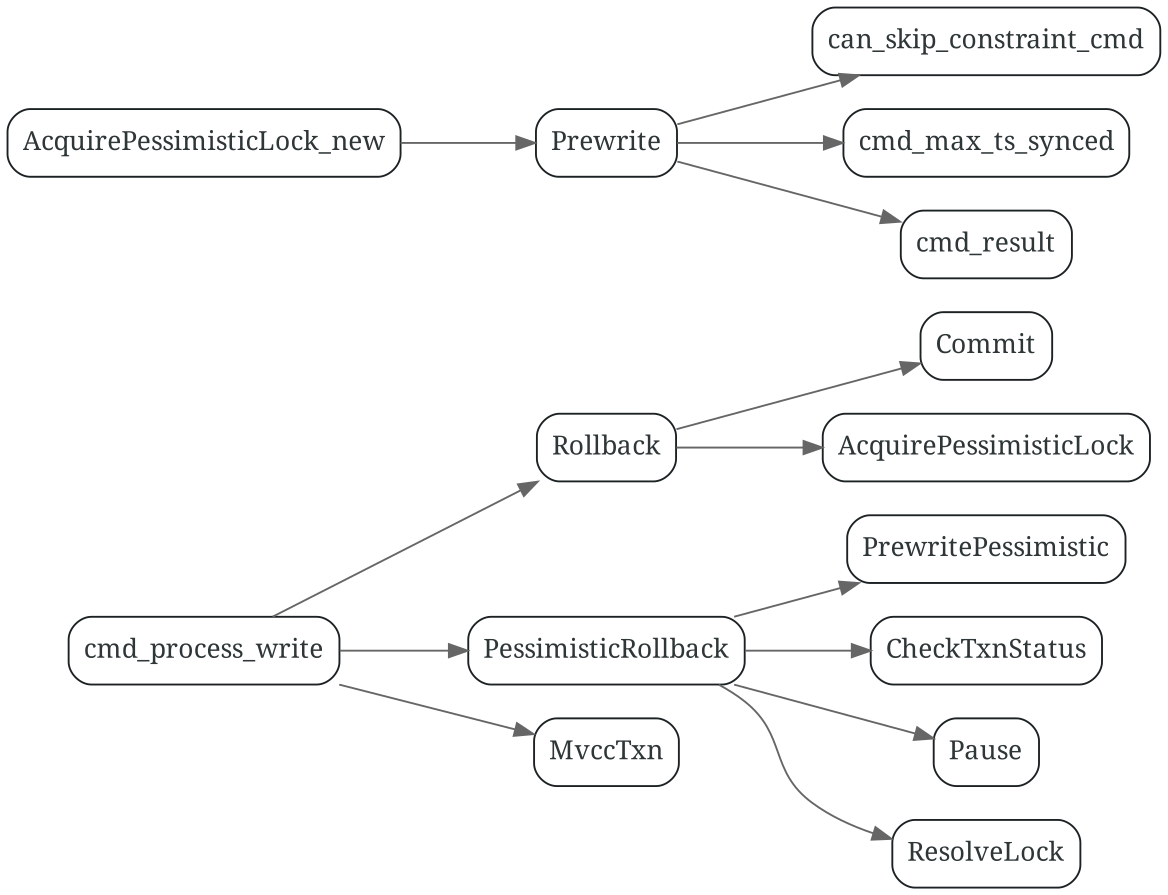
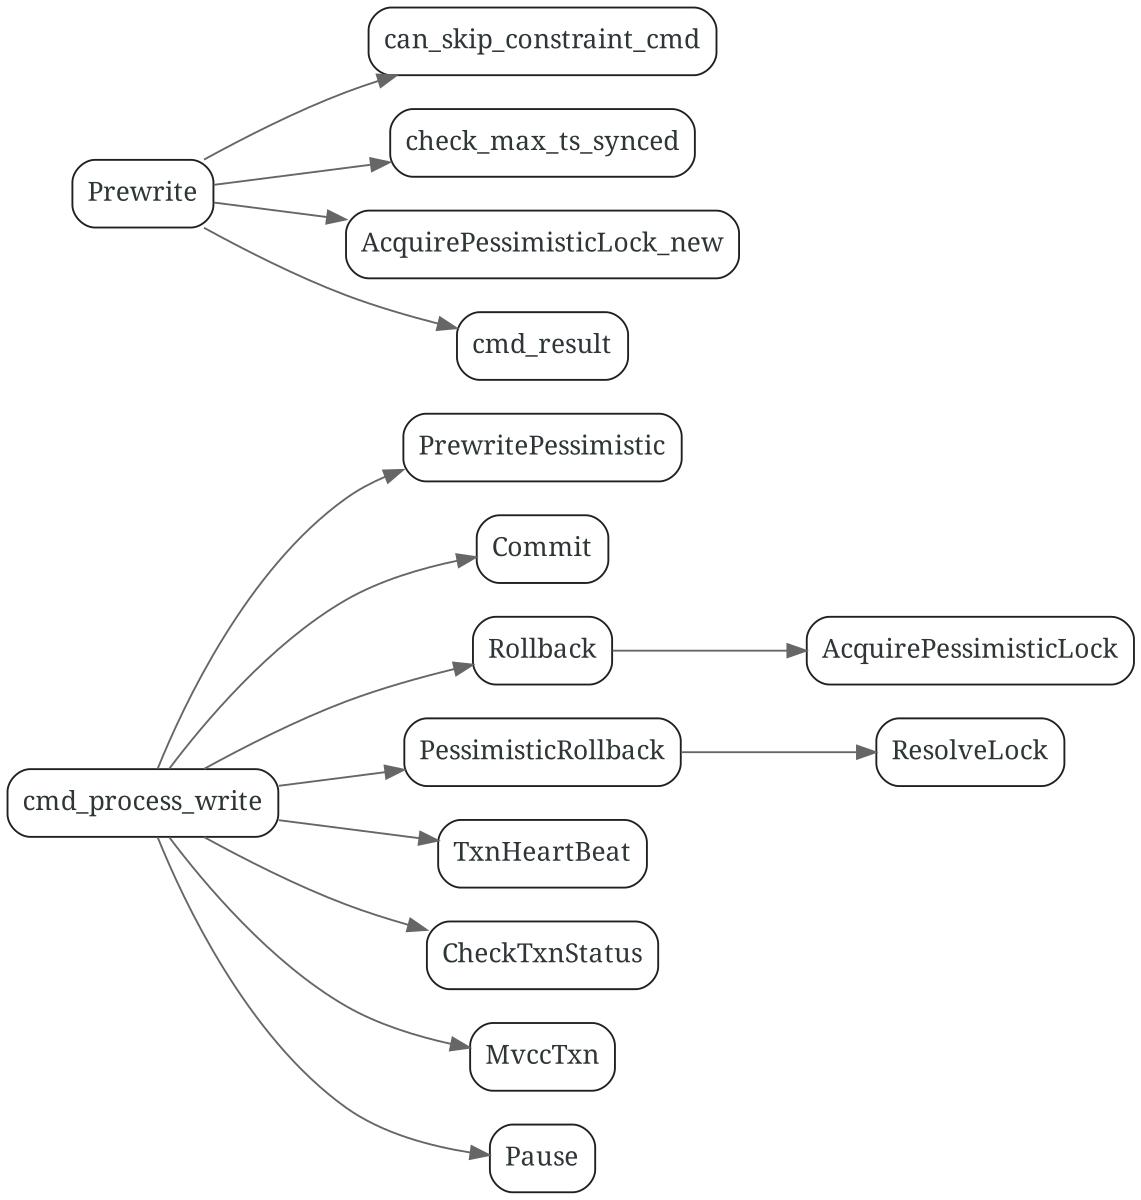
edge "AcquirePessimisticLock_new" -> "Prewrite": reversed
node "cmd_max_ts_synced": label "cmd_max_ts_synced" -> "check_max_ts_synced"
edge "Rollback" -> "Commit": now "cmd_process_write" -> "Commit"
edge "PessimisticRollback" -> "PrewritePessimistic": now "cmd_process_write" -> "PrewritePessimistic"
edge "PessimisticRollback" -> "CheckTxnStatus": now "cmd_process_write" -> "CheckTxnStatus"
edge "PessimisticRollback" -> "Pause": now "cmd_process_write" -> "Pause"
node "TxnHeartBeat": added
